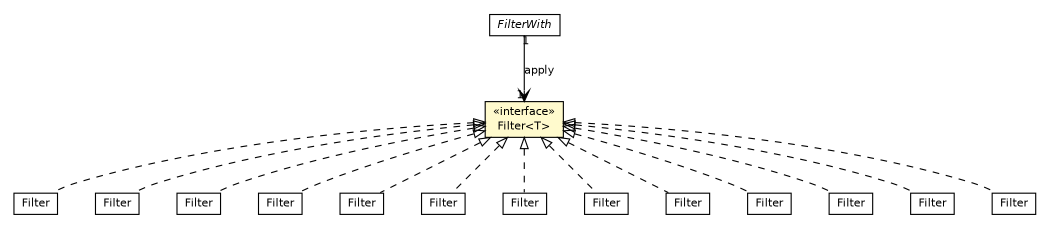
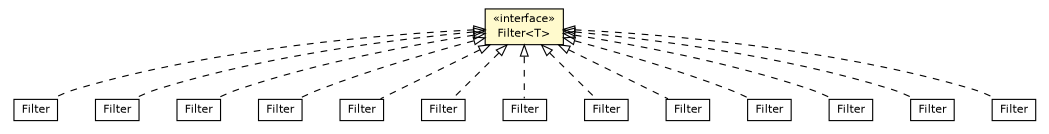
node "FilterWith": removed
